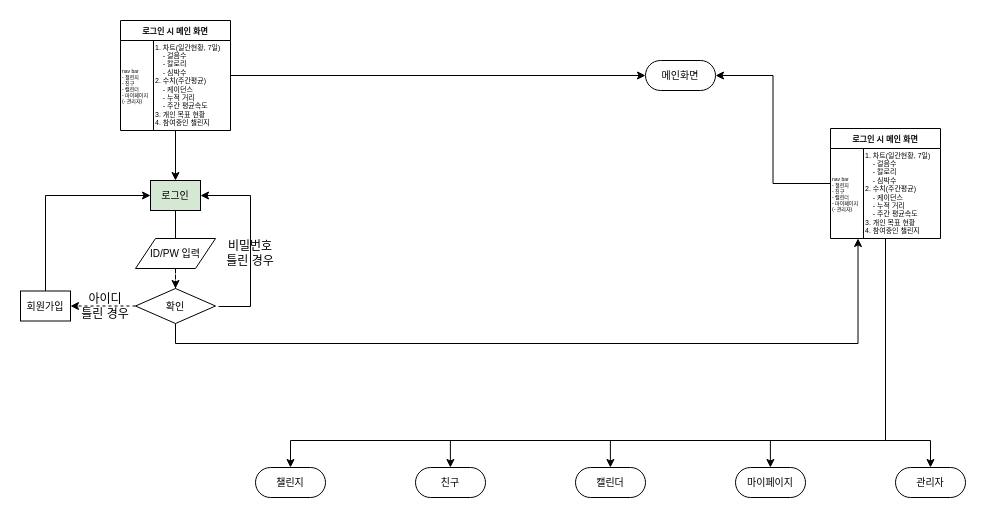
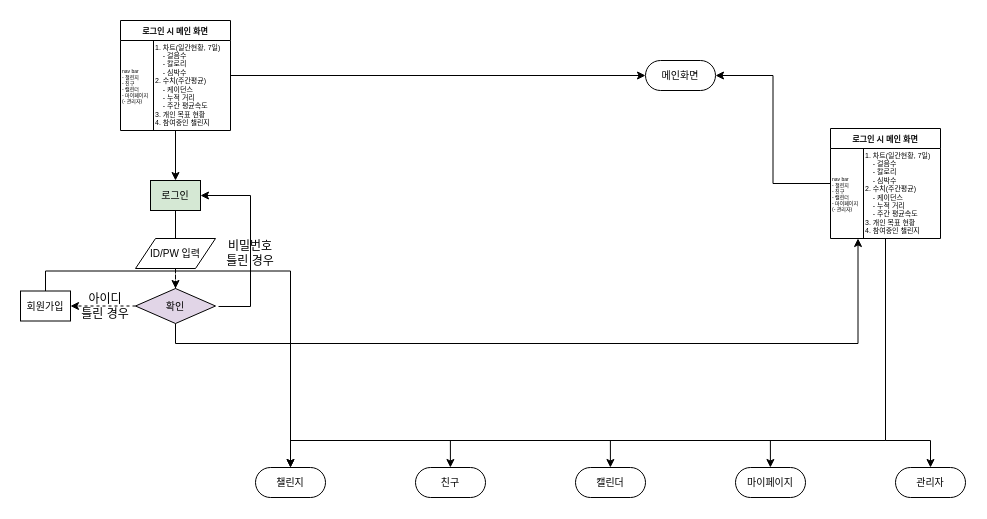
edge "회원가입" -> "로그인": now "회원가입" -> "챌린지"
node "확인": fillcolor #ffffff -> #e1d5e7
